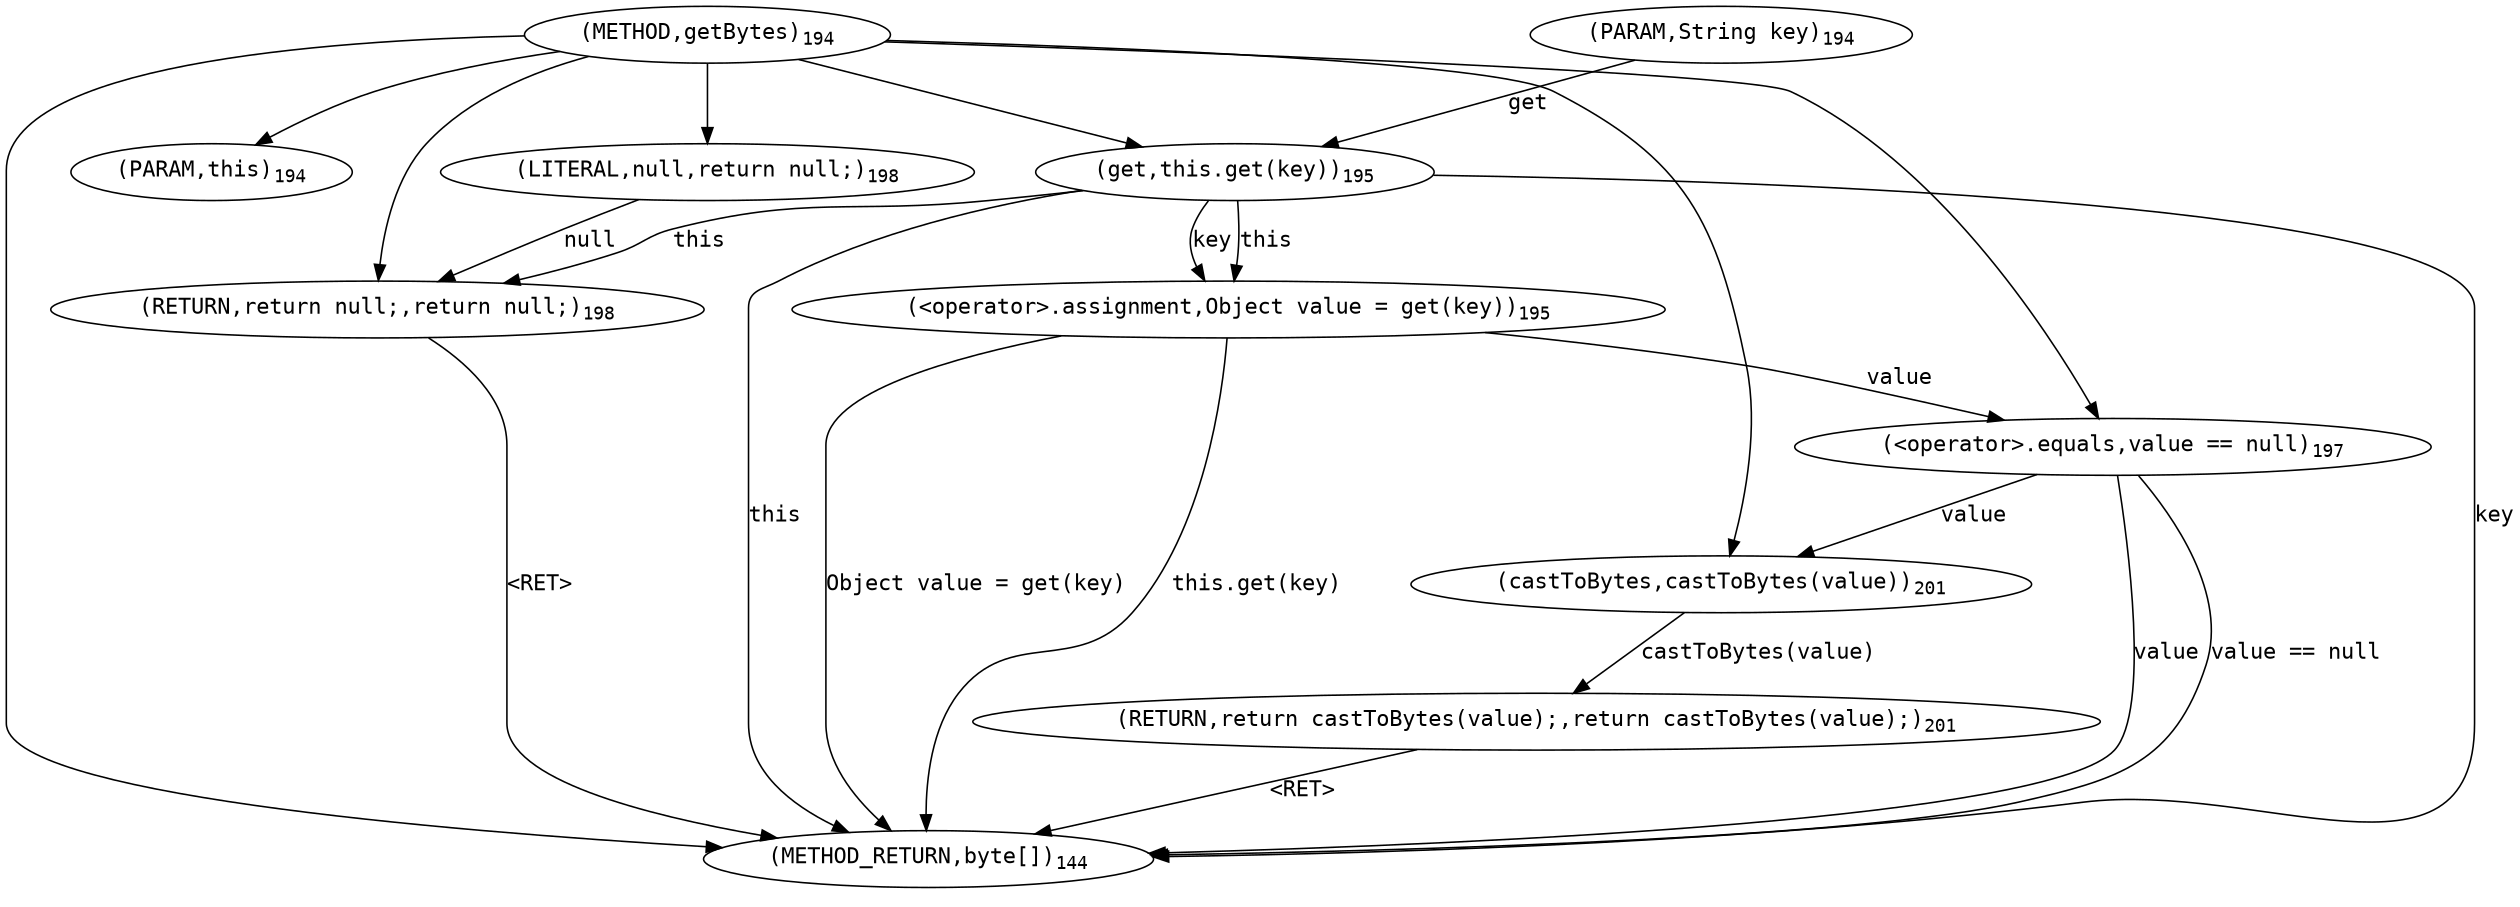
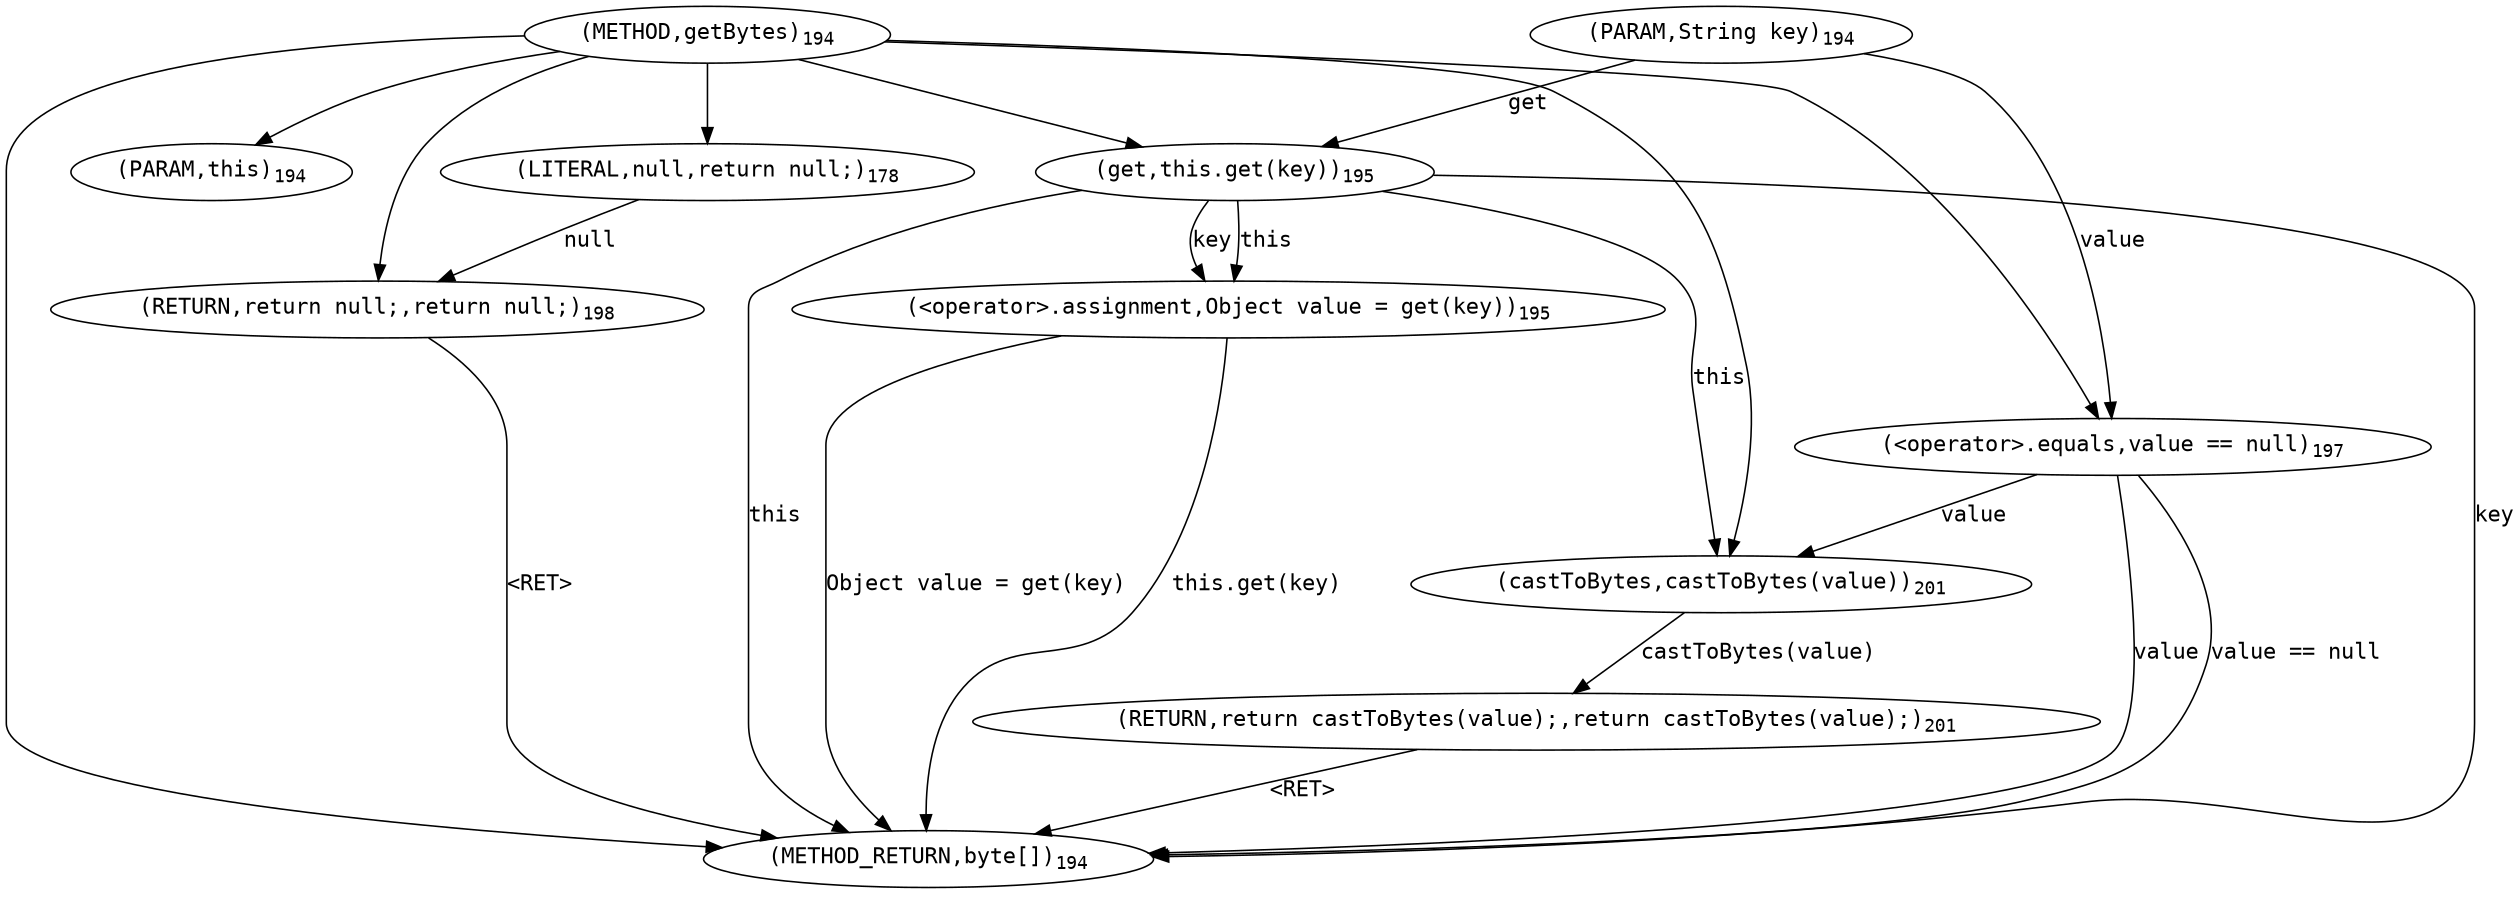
node "(LITERAL,null,return null;)": text "198" -> "178"
edge "(get,this.get(key))" -> "(RETURN,return null;,return null;)": now "(get,this.get(key))" -> "(castToBytes,castToBytes(value))"
edge "(<operator>.assignment,Object value = get(key))" -> "(<operator>.equals,value == null)": now "(PARAM,String key)" -> "(<operator>.equals,value == null)"
node "(METHOD_RETURN,byte[])": text "144" -> "194"
